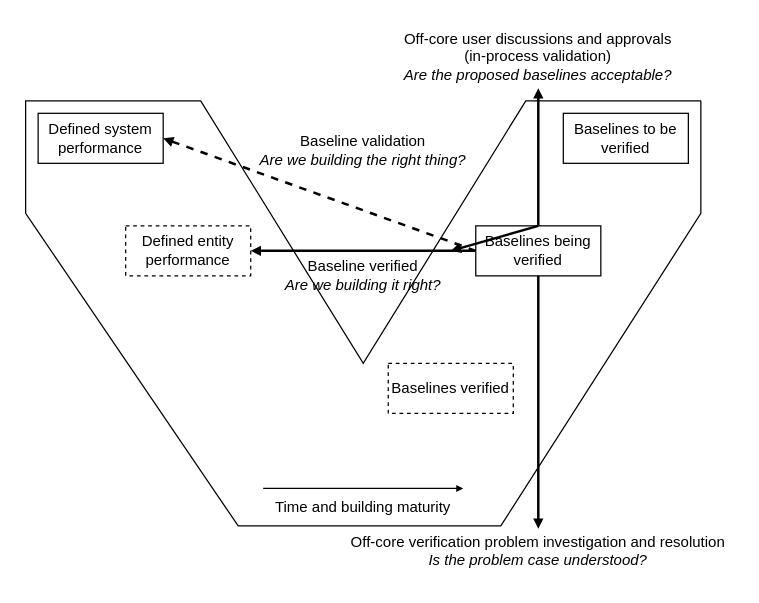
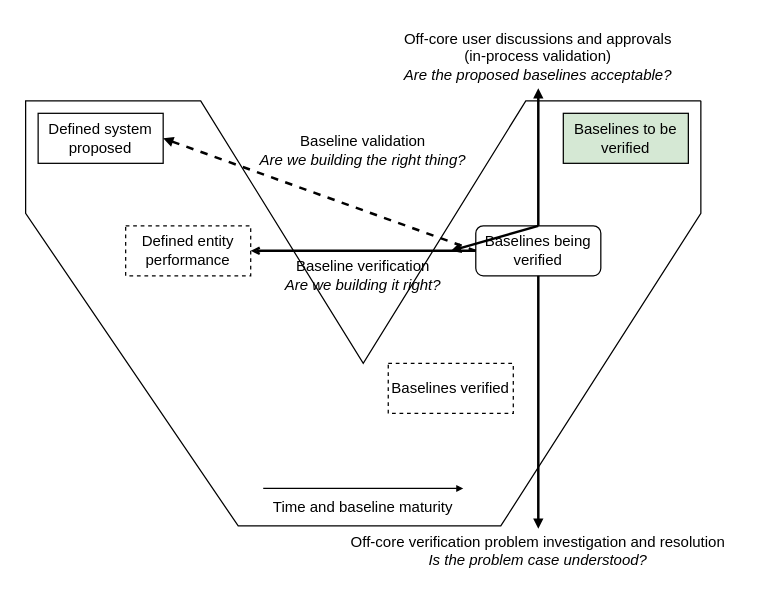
node "Defined system performance": label "Defined system performance" -> "Defined system proposed"
node "Baselines to be verified": fillcolor #ffffff -> #d5e8d4
edge "Baselines being verified" -> "Defined entity performance": arrowhead block -> open
node "Baselines being verified": shape rectangle -> rounded rectangle
node "Baseline verified Are we building it right?": label "Baseline verified Are we building it right?" -> "Baseline verification Are we building it right?"
node "Time and building maturity": label "Time and building maturity" -> "Time and baseline maturity"
